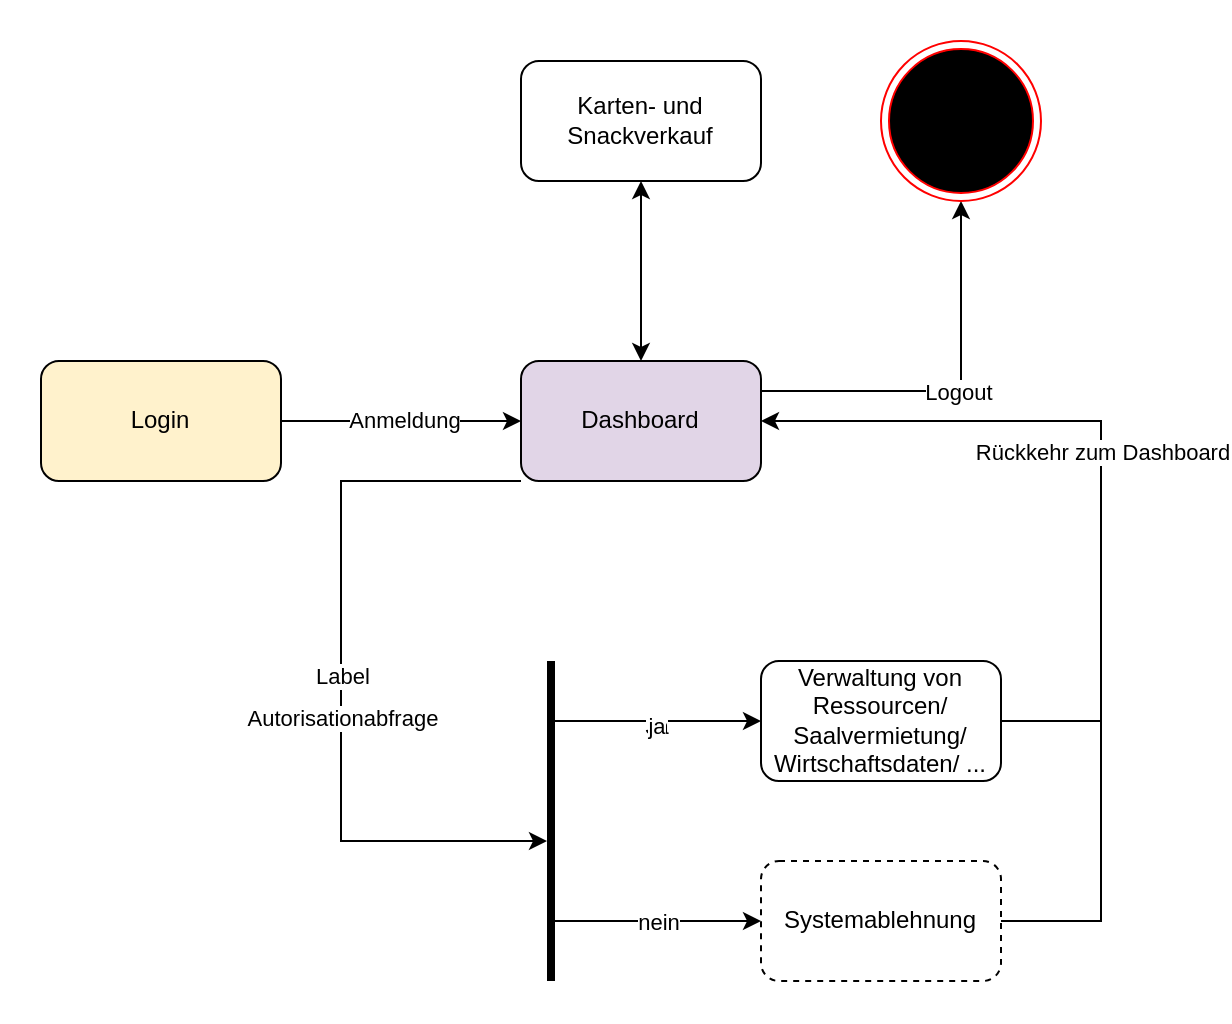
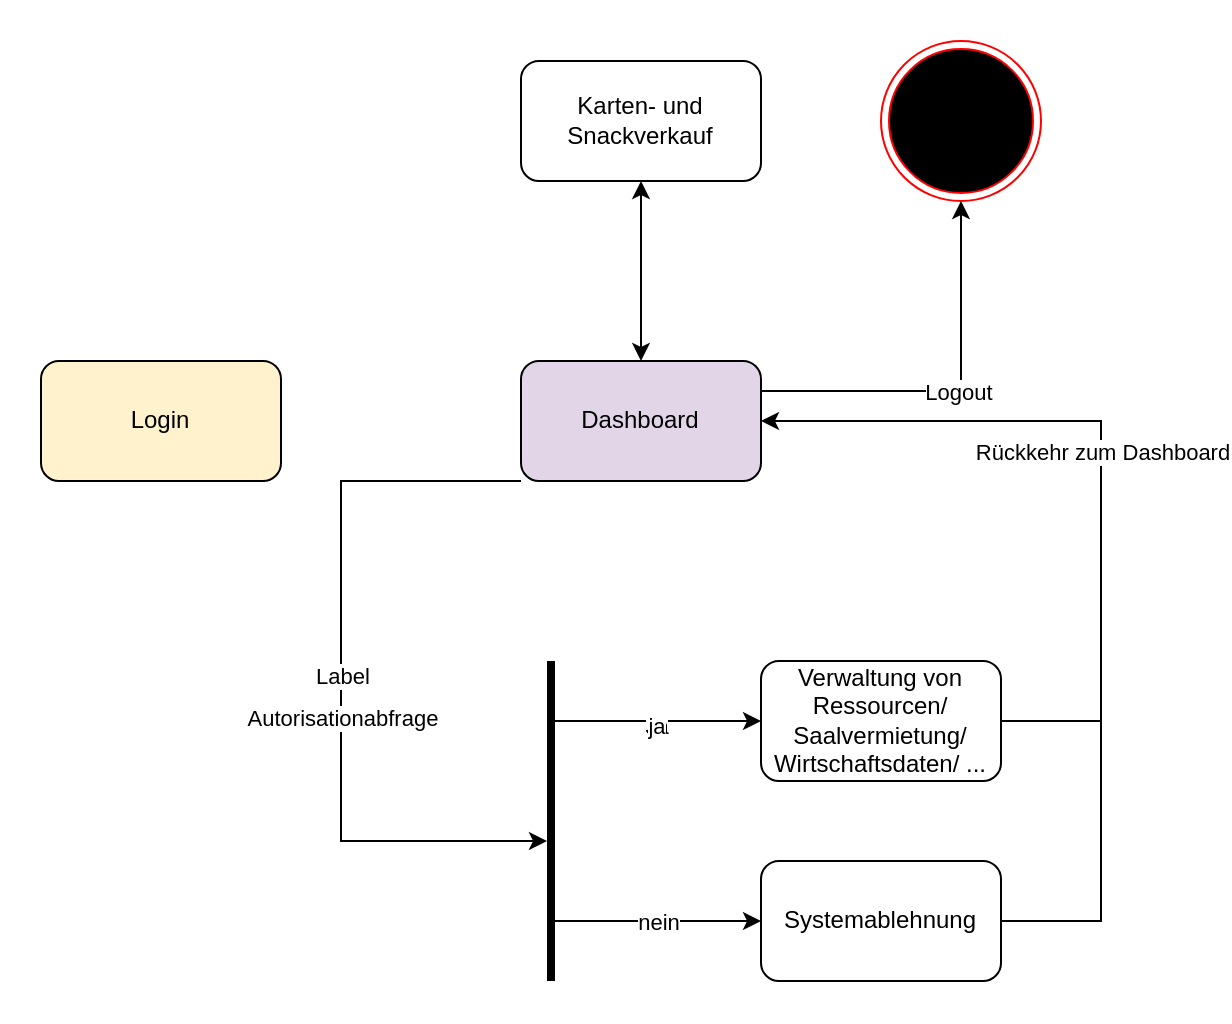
edge "Login" -> "Dashboard": removed, labels "Label", "Anmeldung"
node "Systemablehnung": style dashed -> solid
